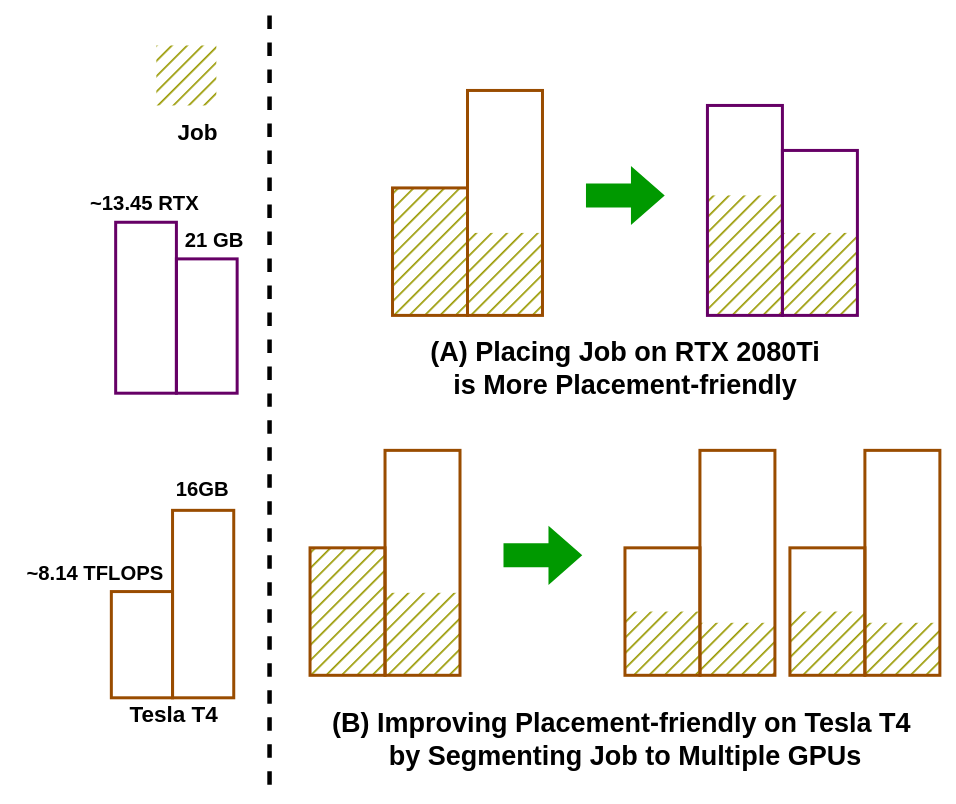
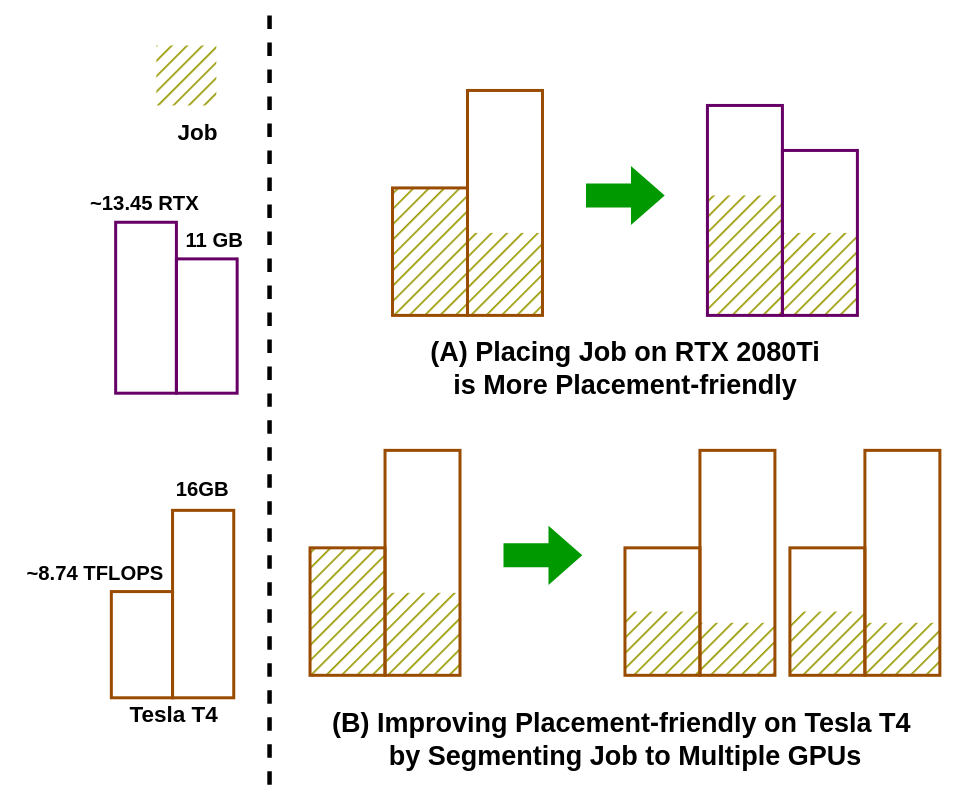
node "21 GB": label "21 GB" -> "11 GB"
node "~8.14 TFLOPS": label "~8.14 TFLOPS" -> "~8.74 TFLOPS"
